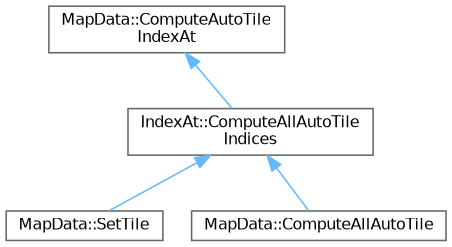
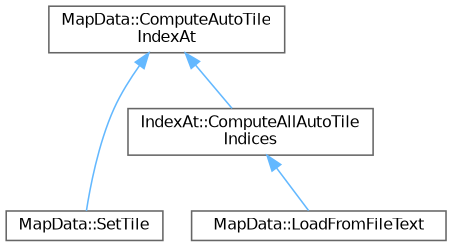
edge "MapData::SetTile" -> "IndexAt::ComputeAllAutoTile Indices": now "MapData::SetTile" -> "MapData::ComputeAutoTile IndexAt"
node "MapData::ComputeAllAutoTile": label "MapData::ComputeAllAutoTile" -> "MapData::LoadFromFileText"
